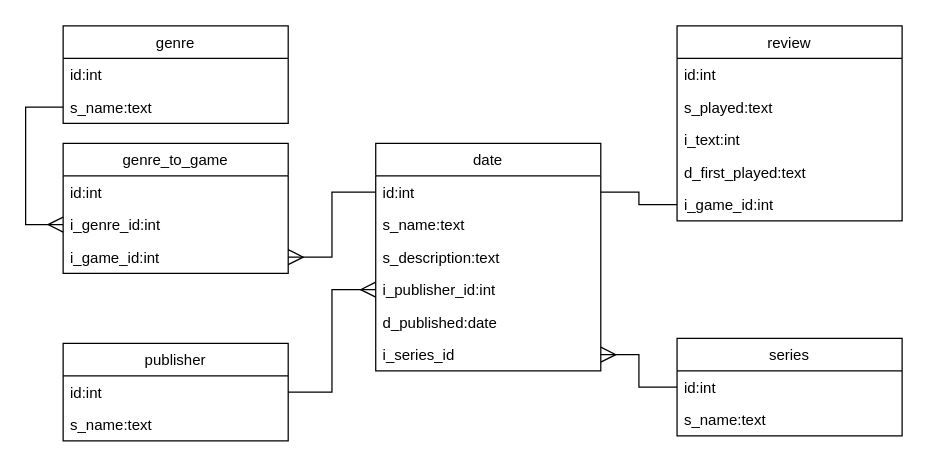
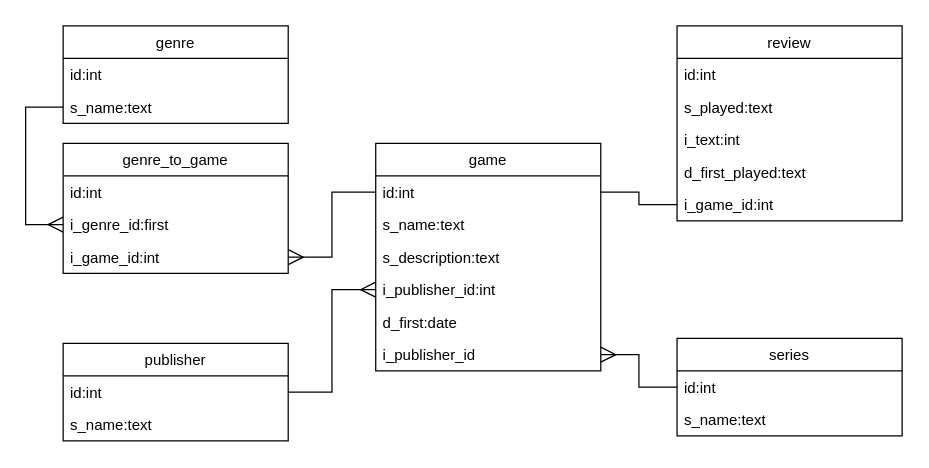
node "date": label "date" -> "game"
node "i_genre_id:int": label "i_genre_id:int" -> "i_genre_id:first"
node "d_published:date": label "d_published:date" -> "d_first:date"
node "i_series_id": label "i_series_id" -> "i_publisher_id"
